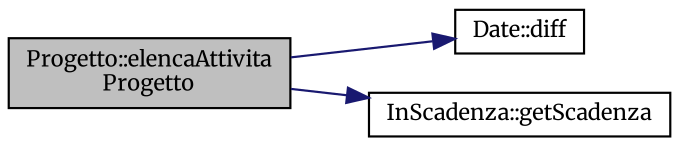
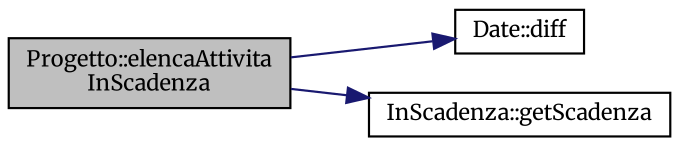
node "Progetto::elencaAttivita Progetto": label "Progetto::elencaAttivita Progetto" -> "Progetto::elencaAttivita InScadenza"
